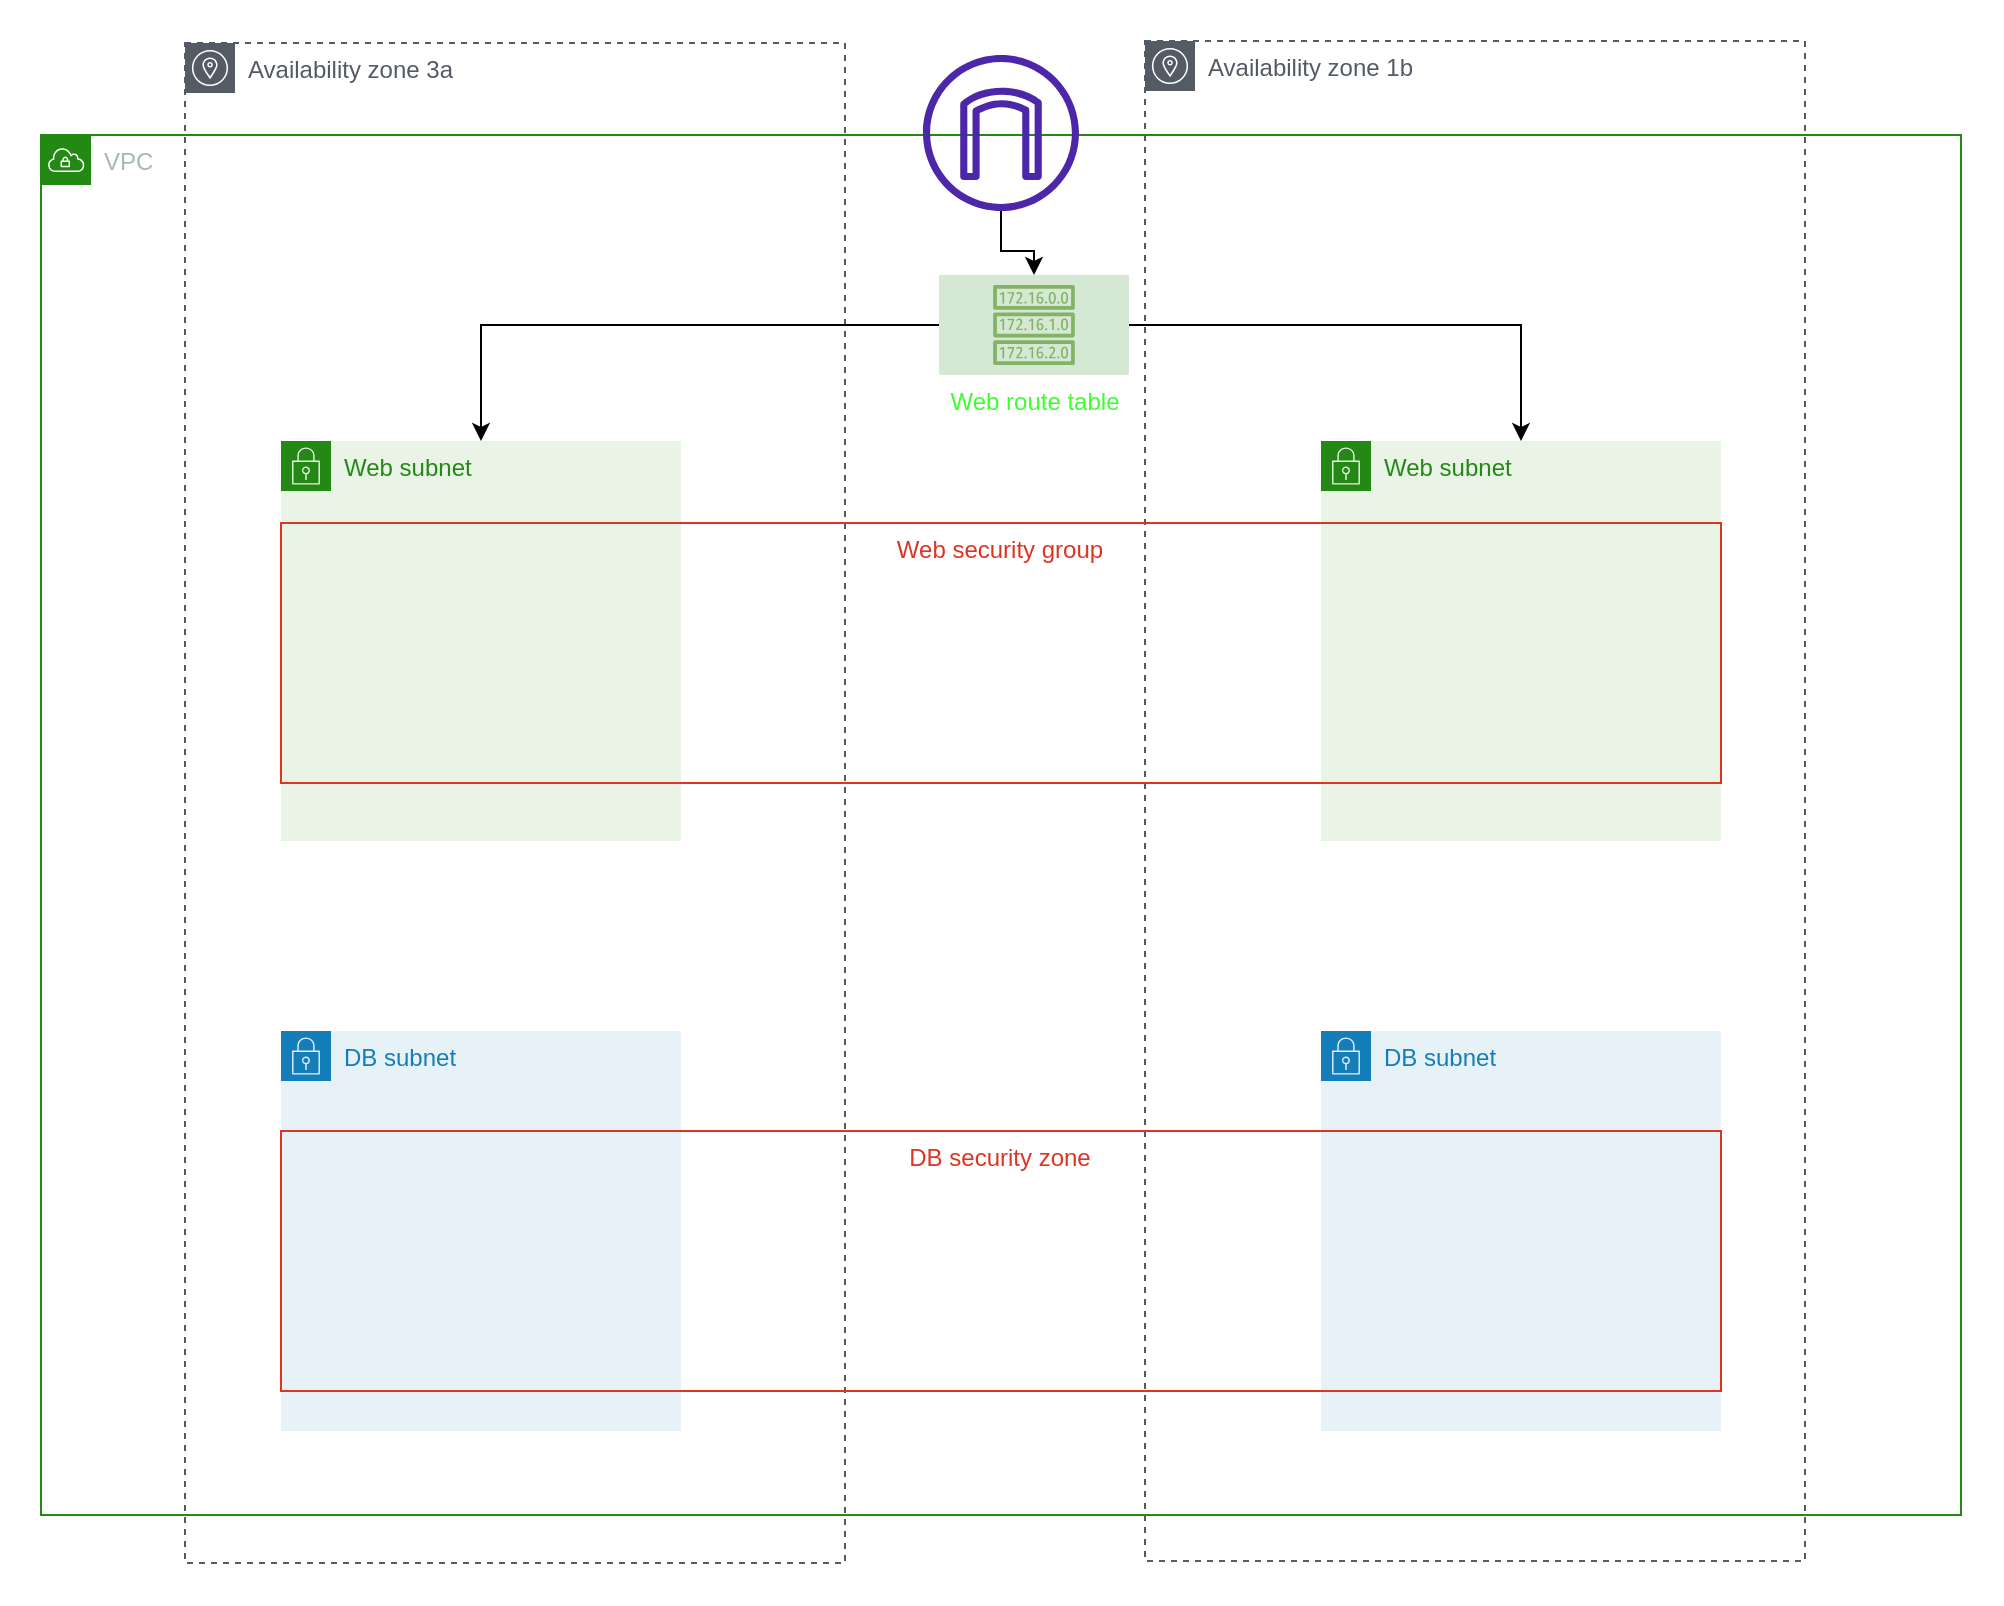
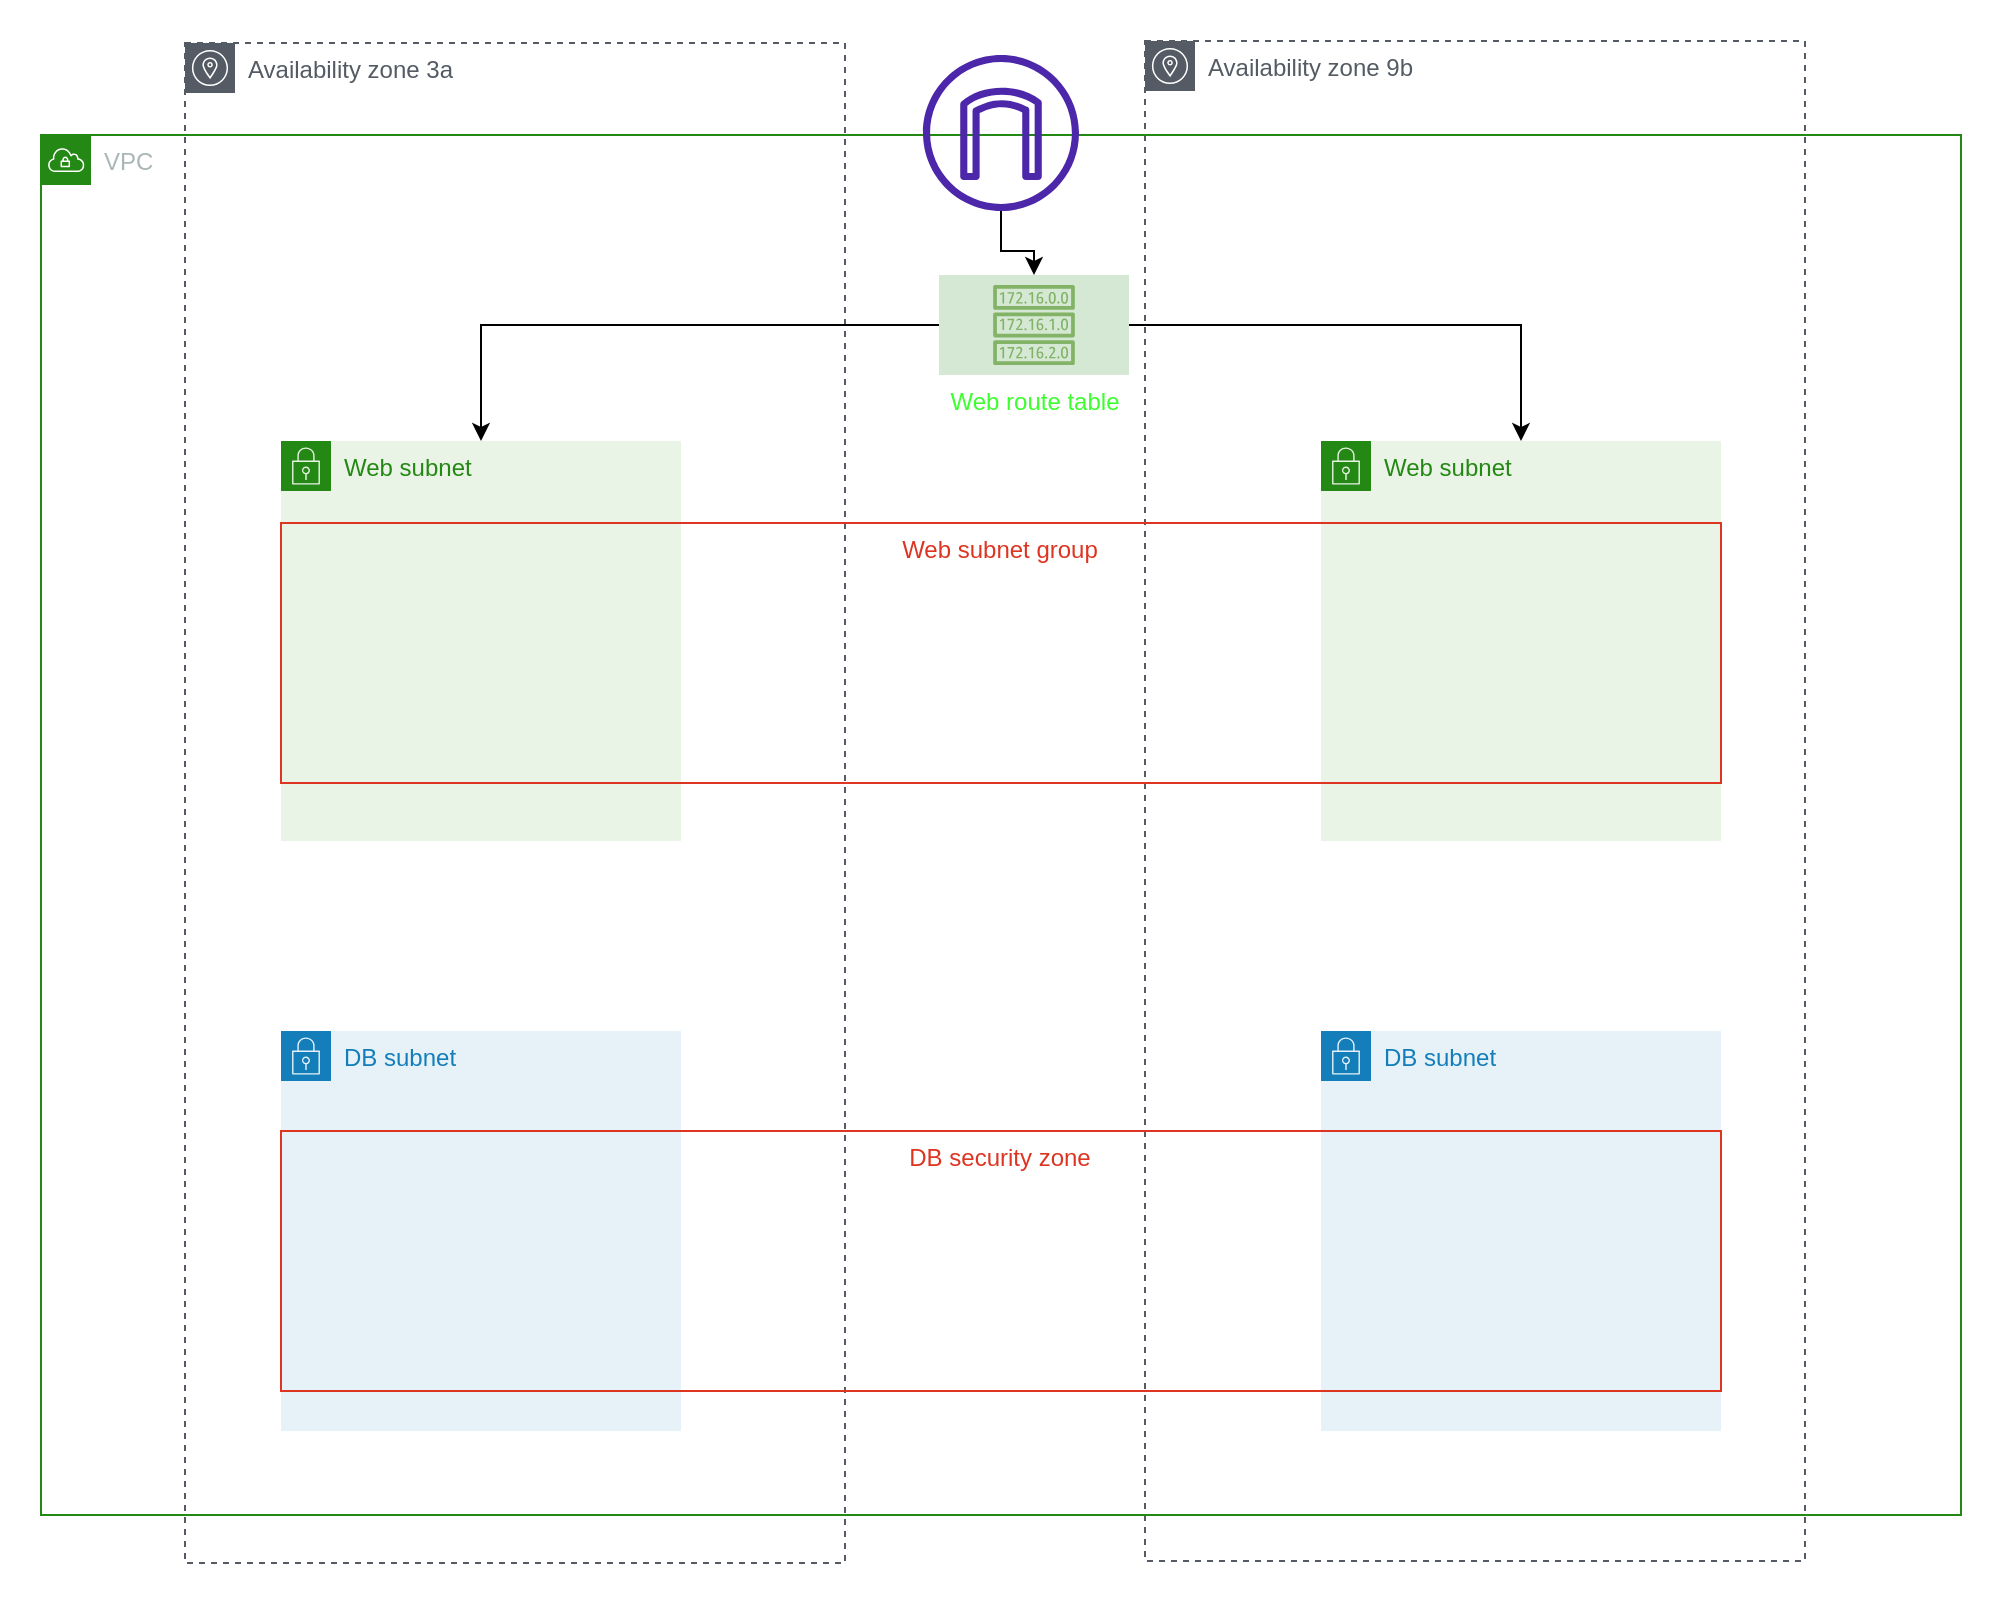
node "Availability zone 1b": label "Availability zone 1b" -> "Availability zone 9b"
node "Web security group": label "Web security group" -> "Web subnet group"
